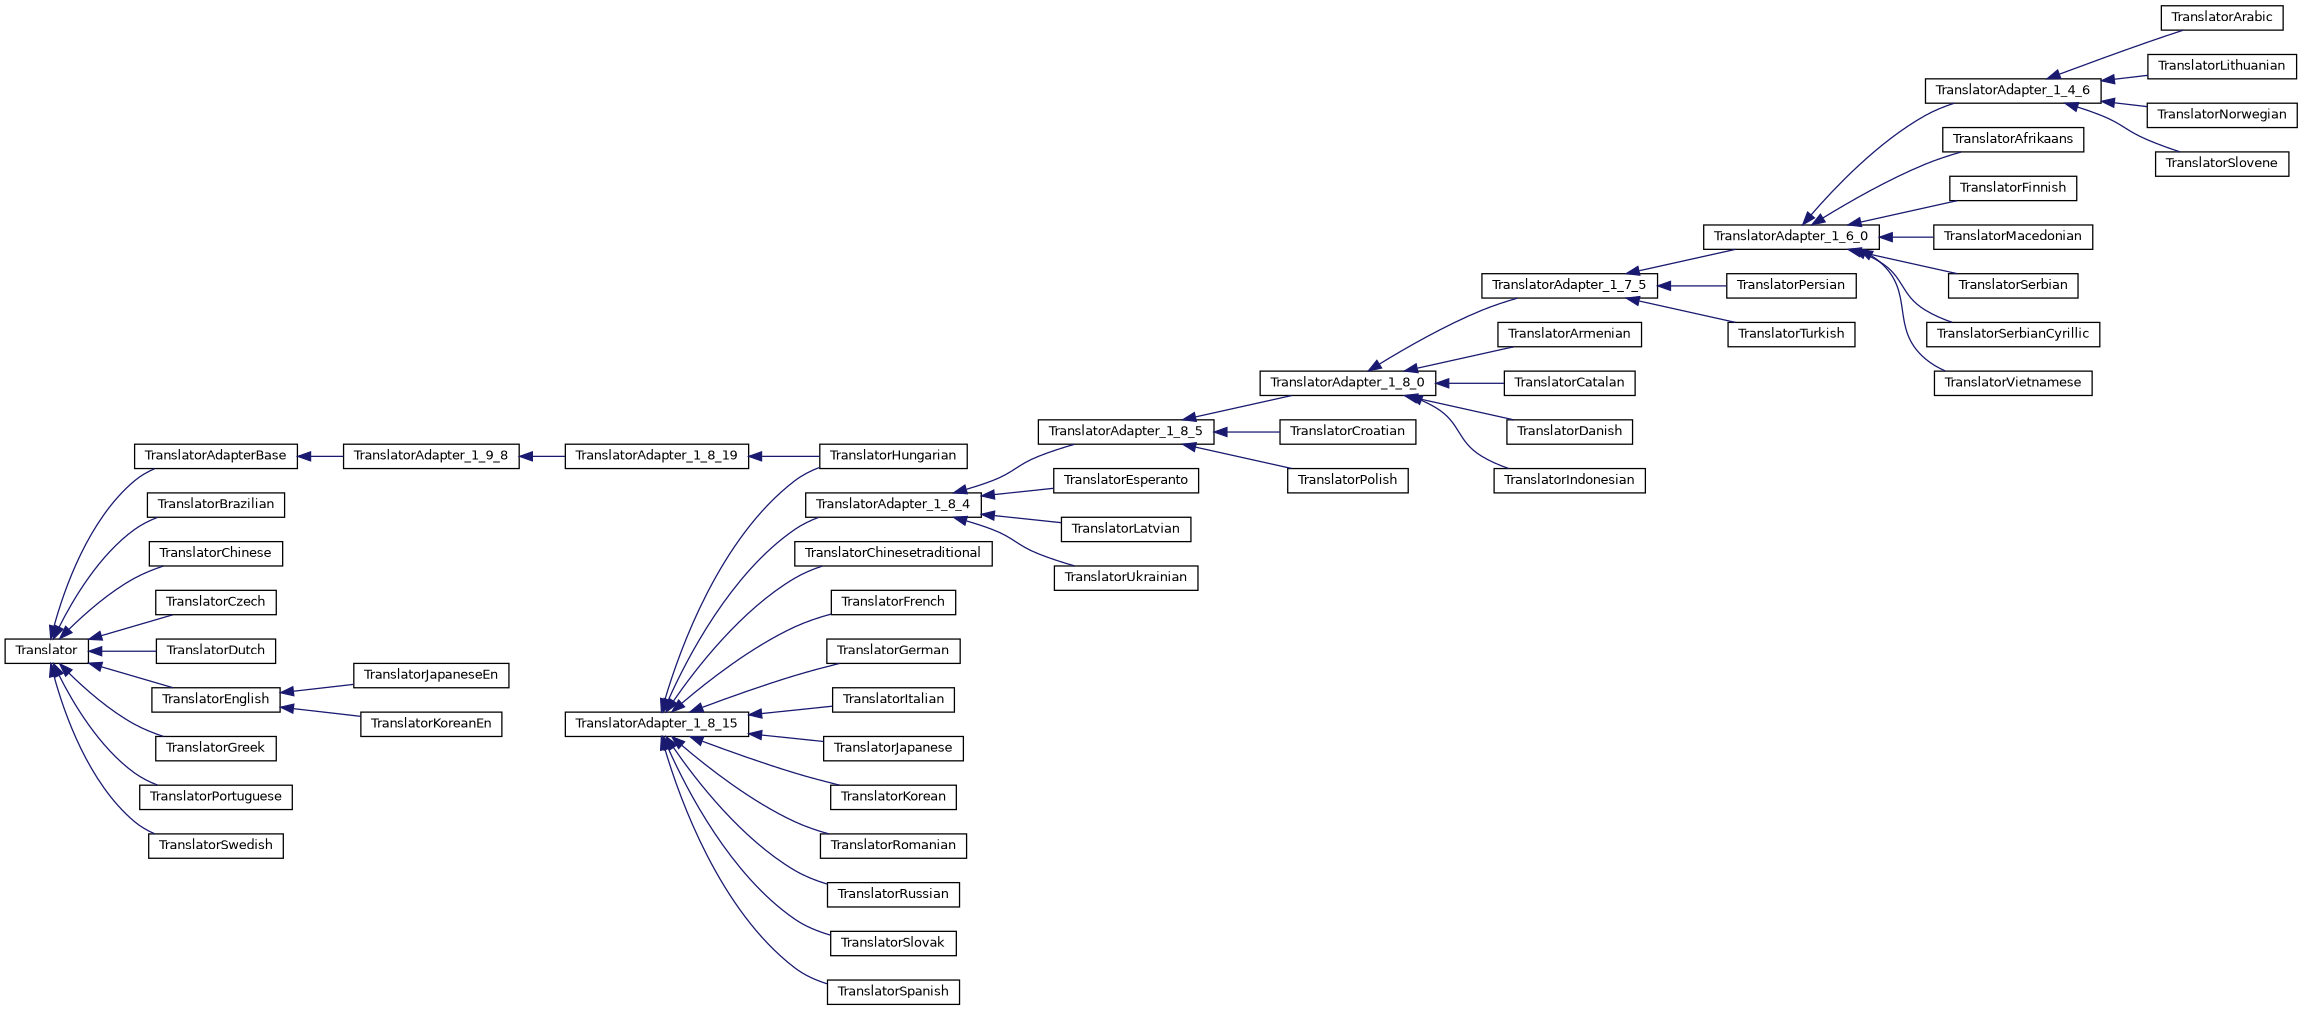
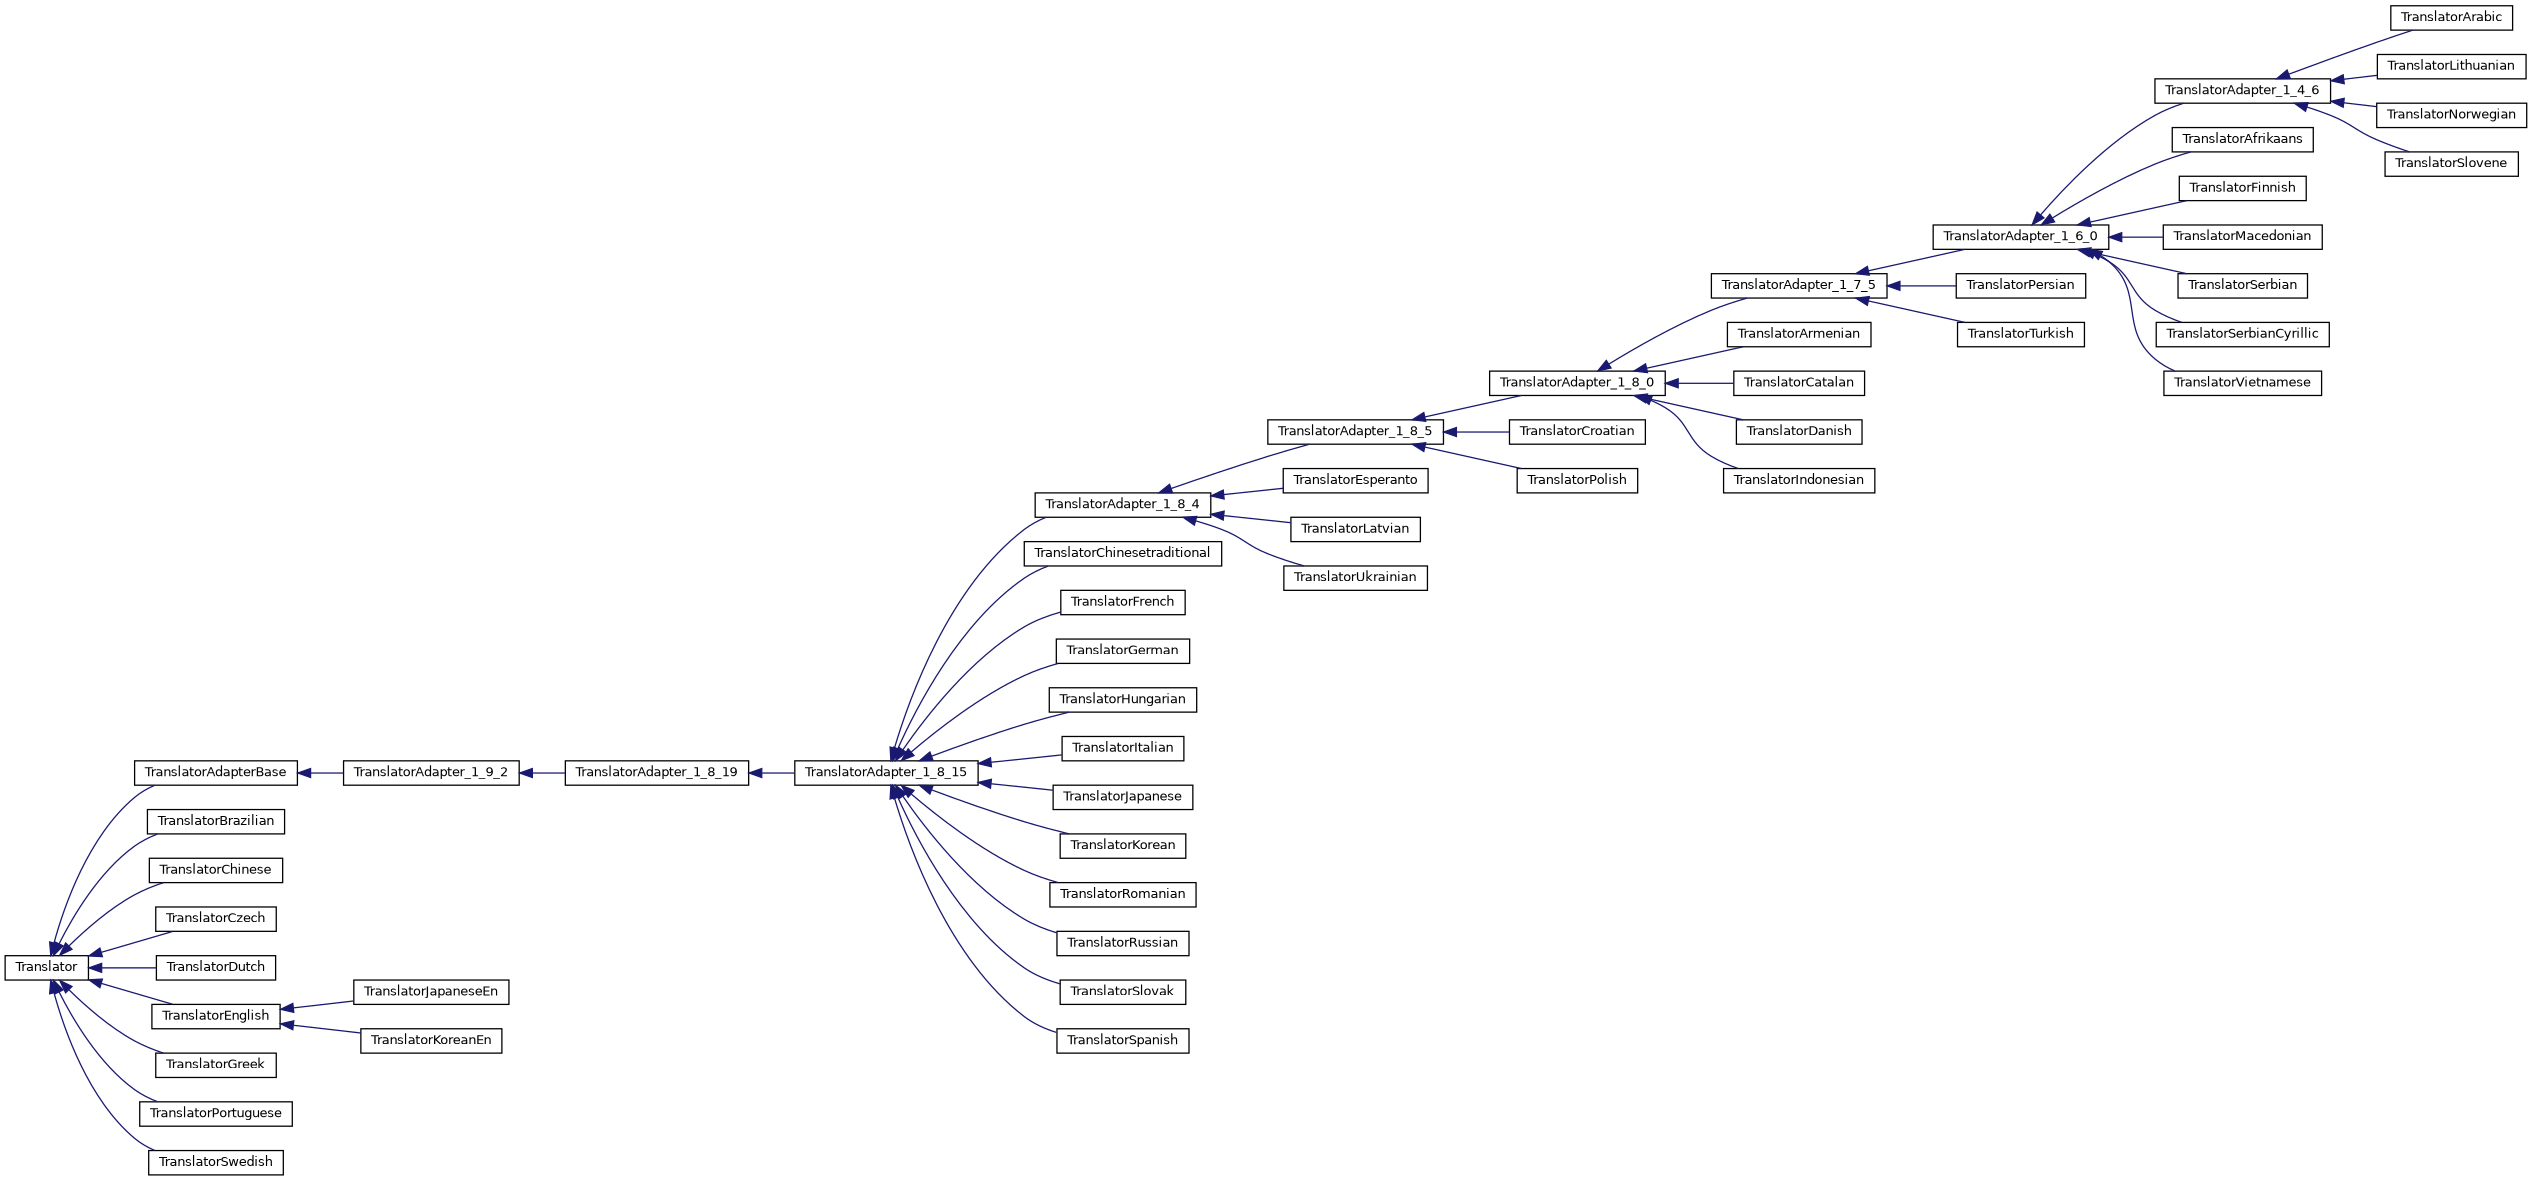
node "TranslatorAdapter_1_9_8": label "TranslatorAdapter_1_9_8" -> "TranslatorAdapter_1_9_2"
edge "TranslatorHungarian" -> "TranslatorAdapter_1_8_19": now "TranslatorAdapter_1_8_15" -> "TranslatorAdapter_1_8_19"
